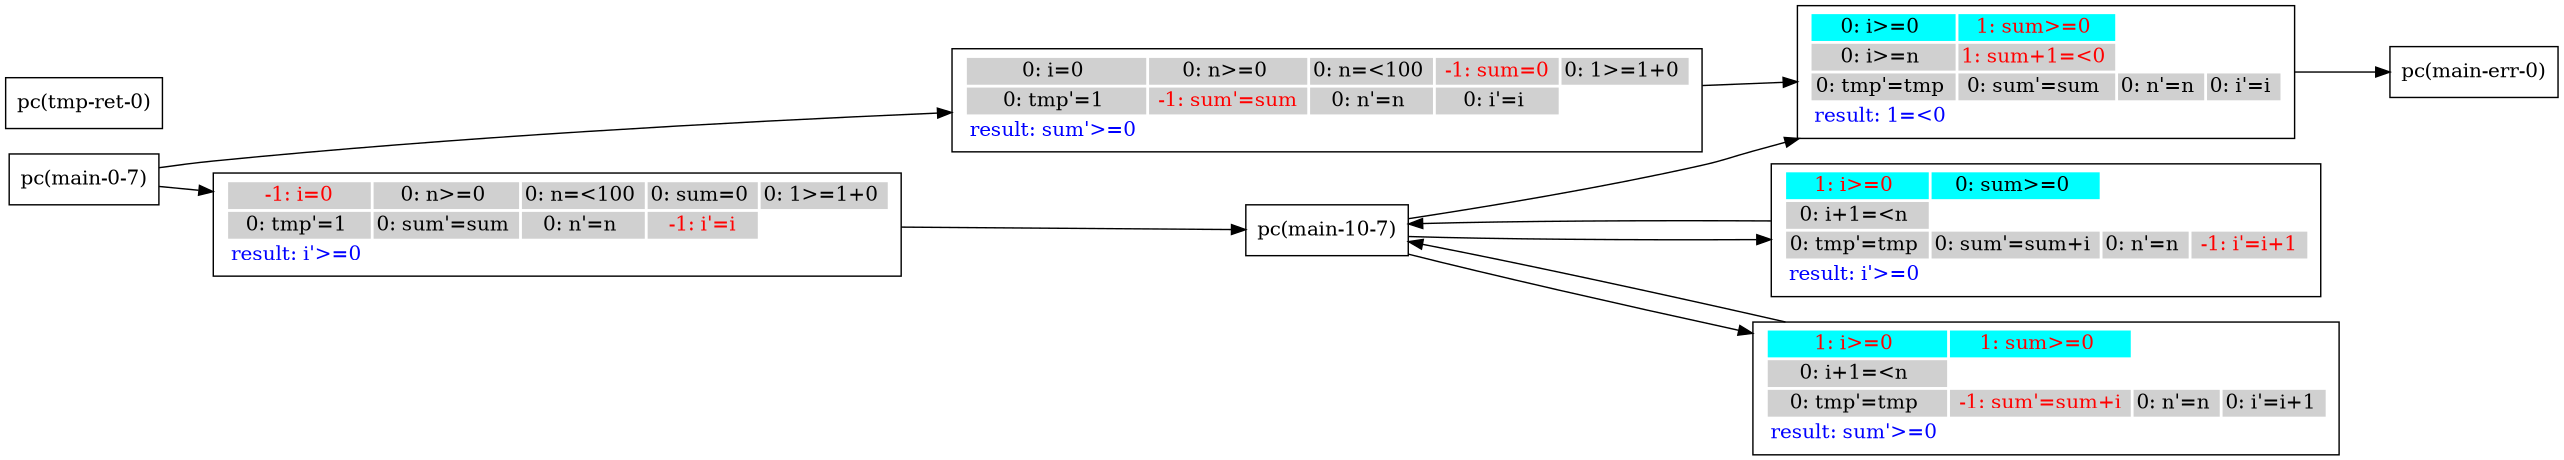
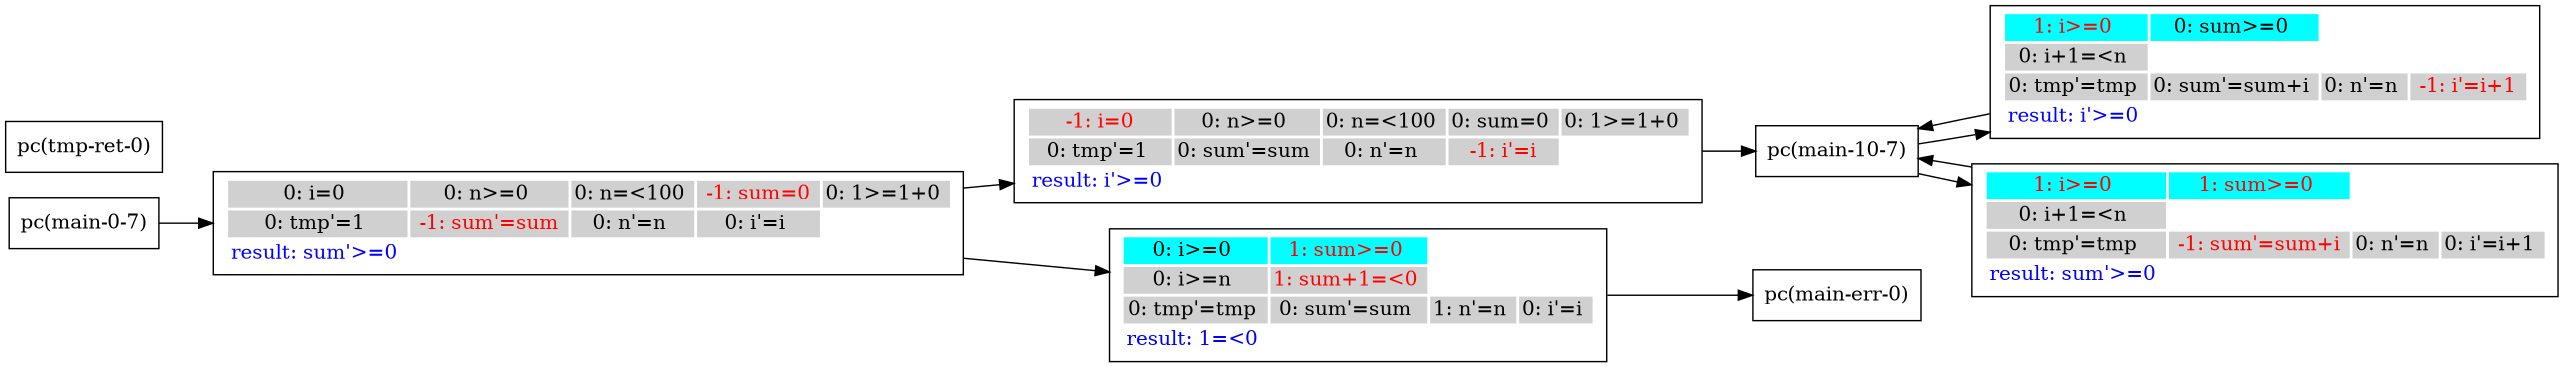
node "0: i>=0": text "0: n'=n" -> "1: n'=n"
edge "pc(main-10-7)" -> "0: i>=0": removed
edge "pc(main-0-7)" -> "-1: i=0": now "0: i=0" -> "-1: i=0"
